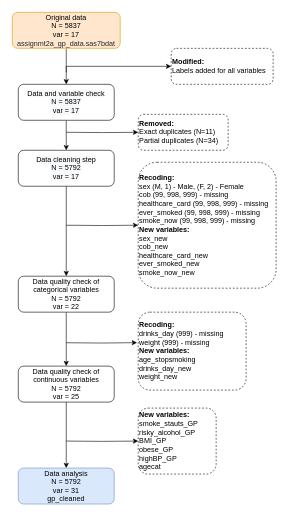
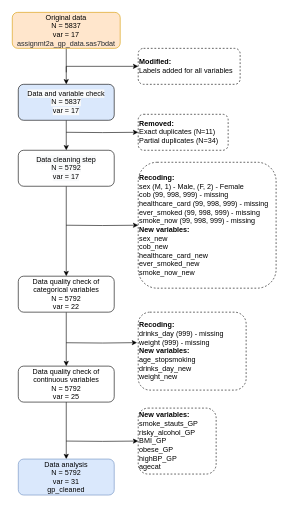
node "Modified: Labels added for all variables": moved (222, 66) -> (189, 66)
node "Data and variable checkN = 5837var = 17": fillcolor #ffffff -> #dae8fc
node "Data analysis N = 5792 var = 31 gp_cleaned": moved (66, 486) -> (66, 477)
